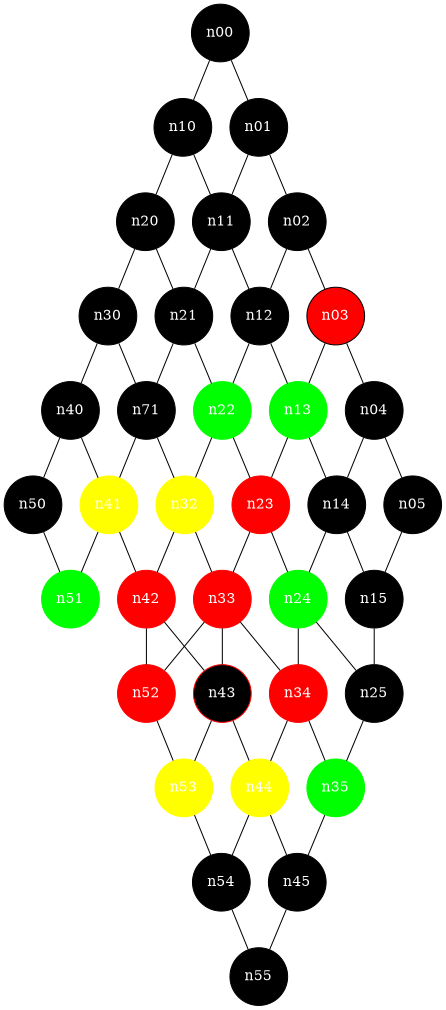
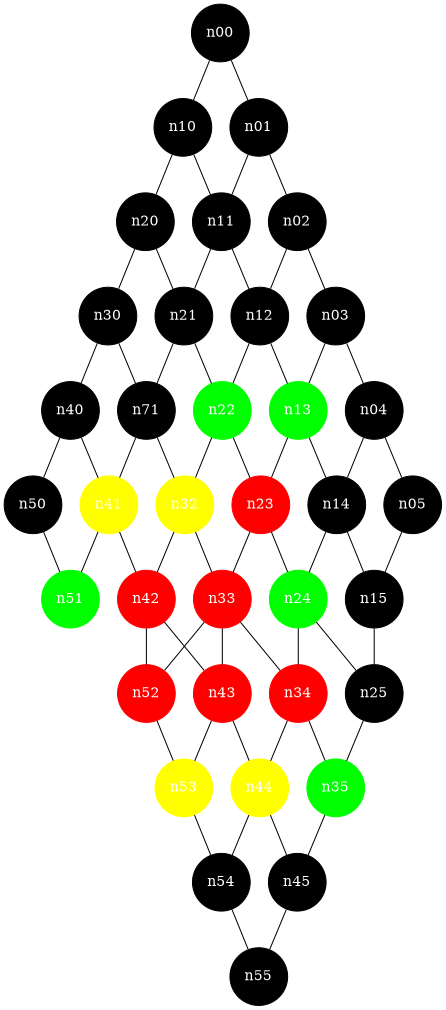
node "n03": fillcolor red -> black
node "n43": fillcolor black -> red
